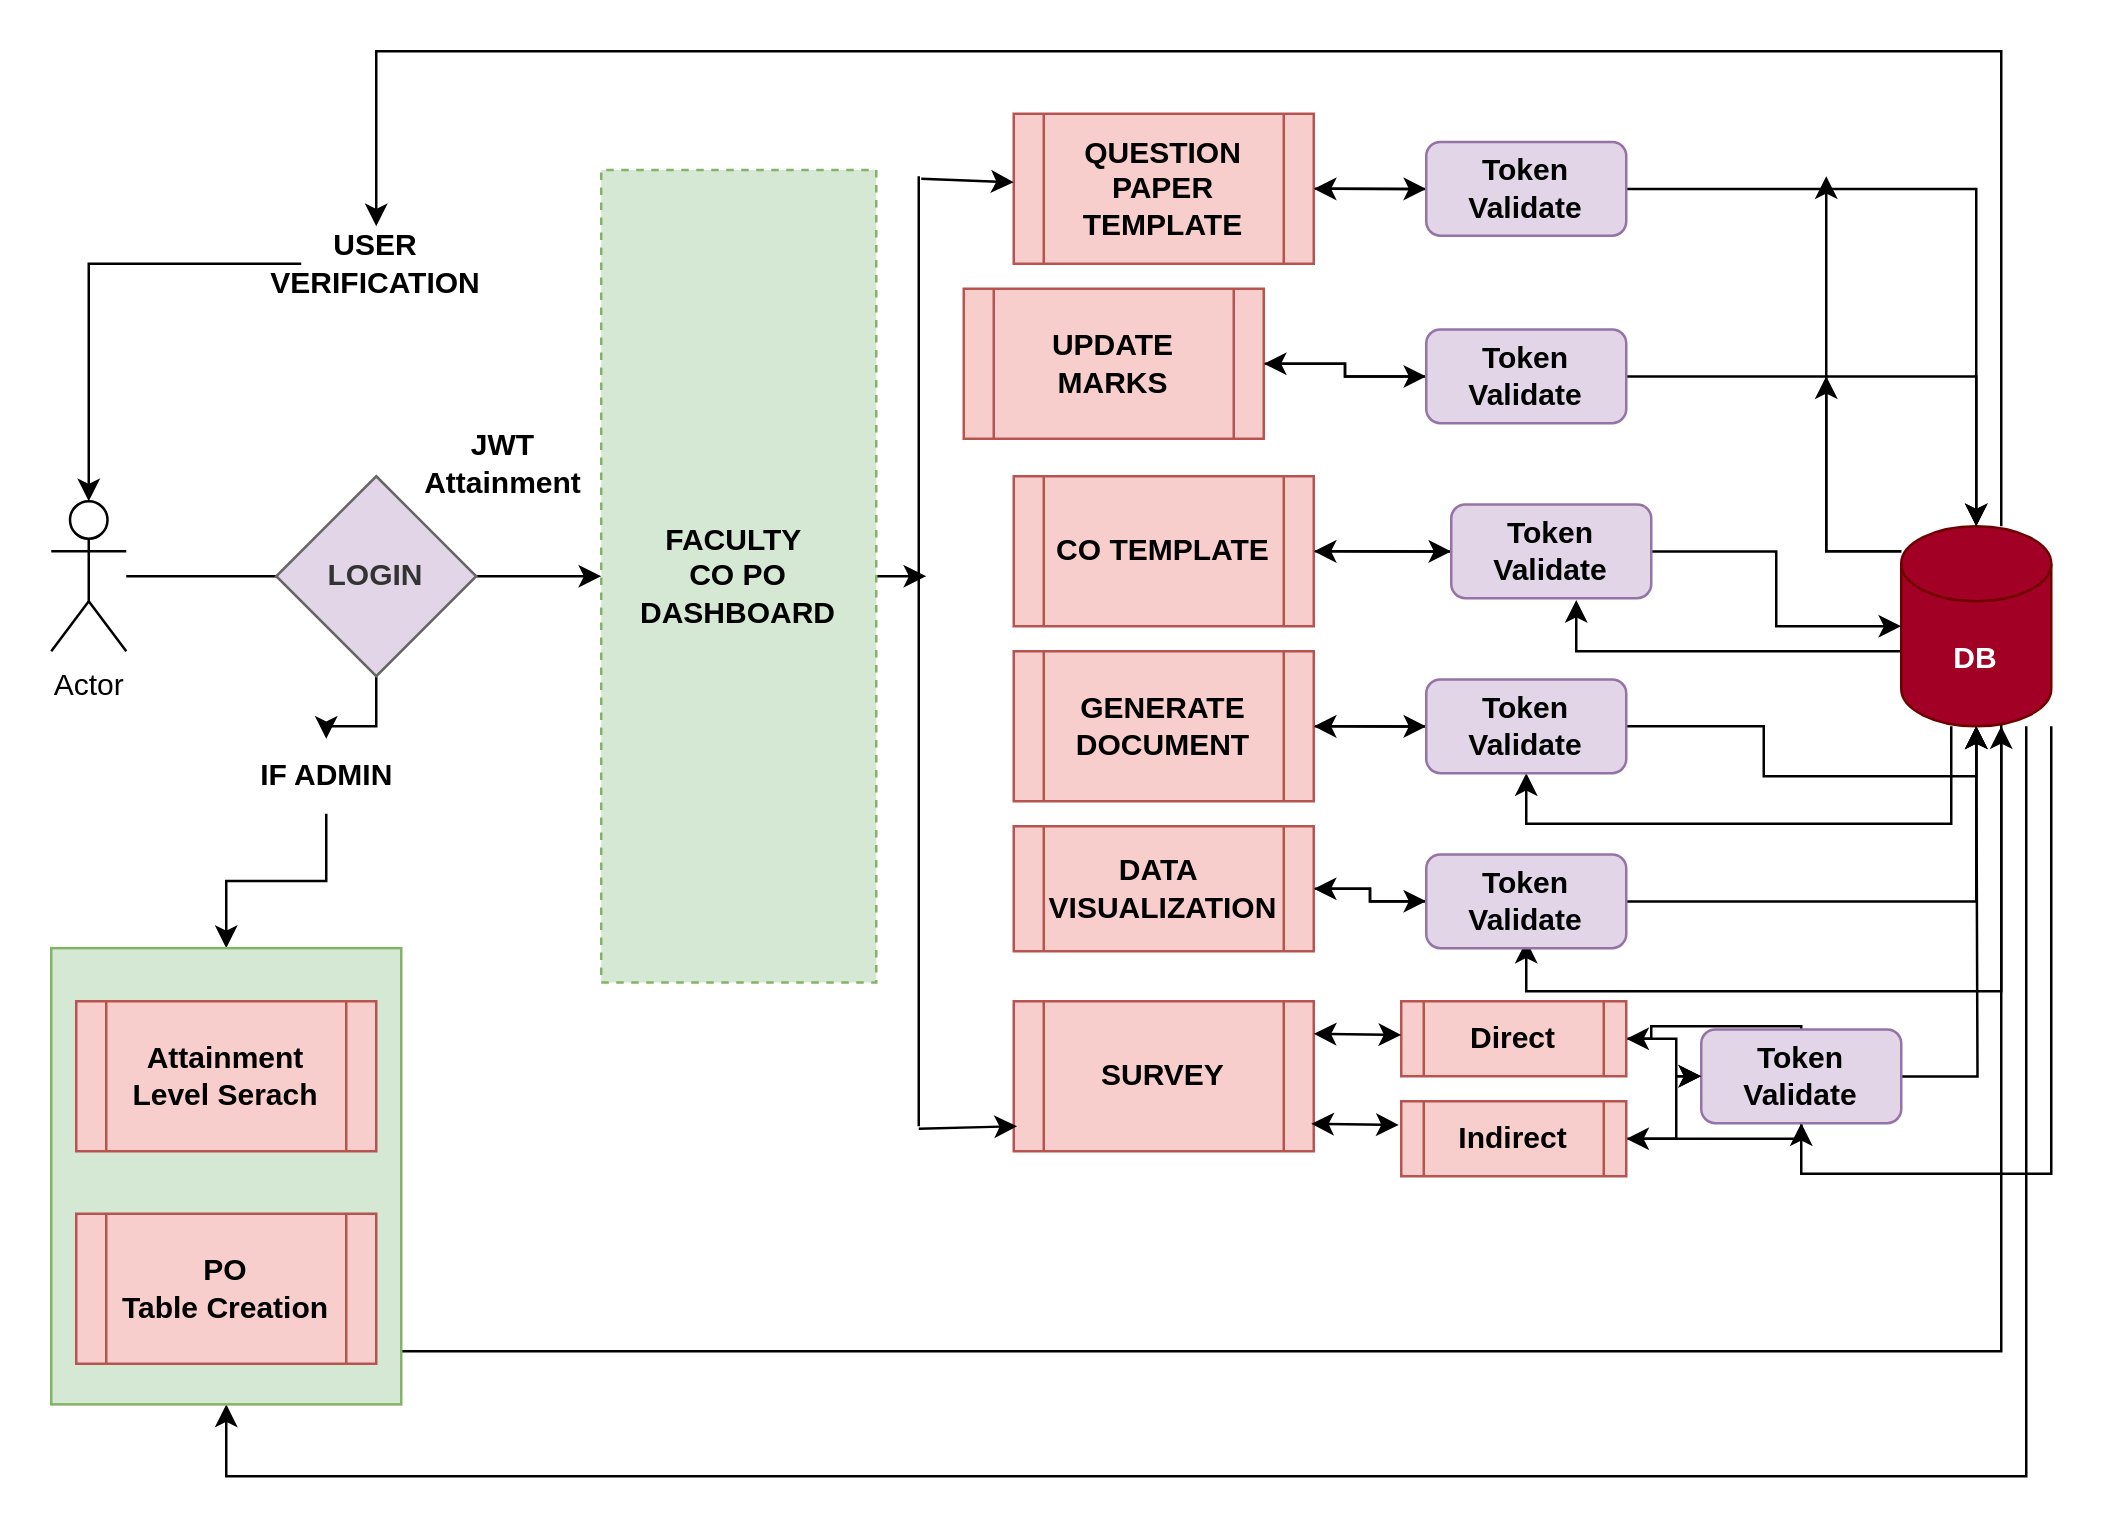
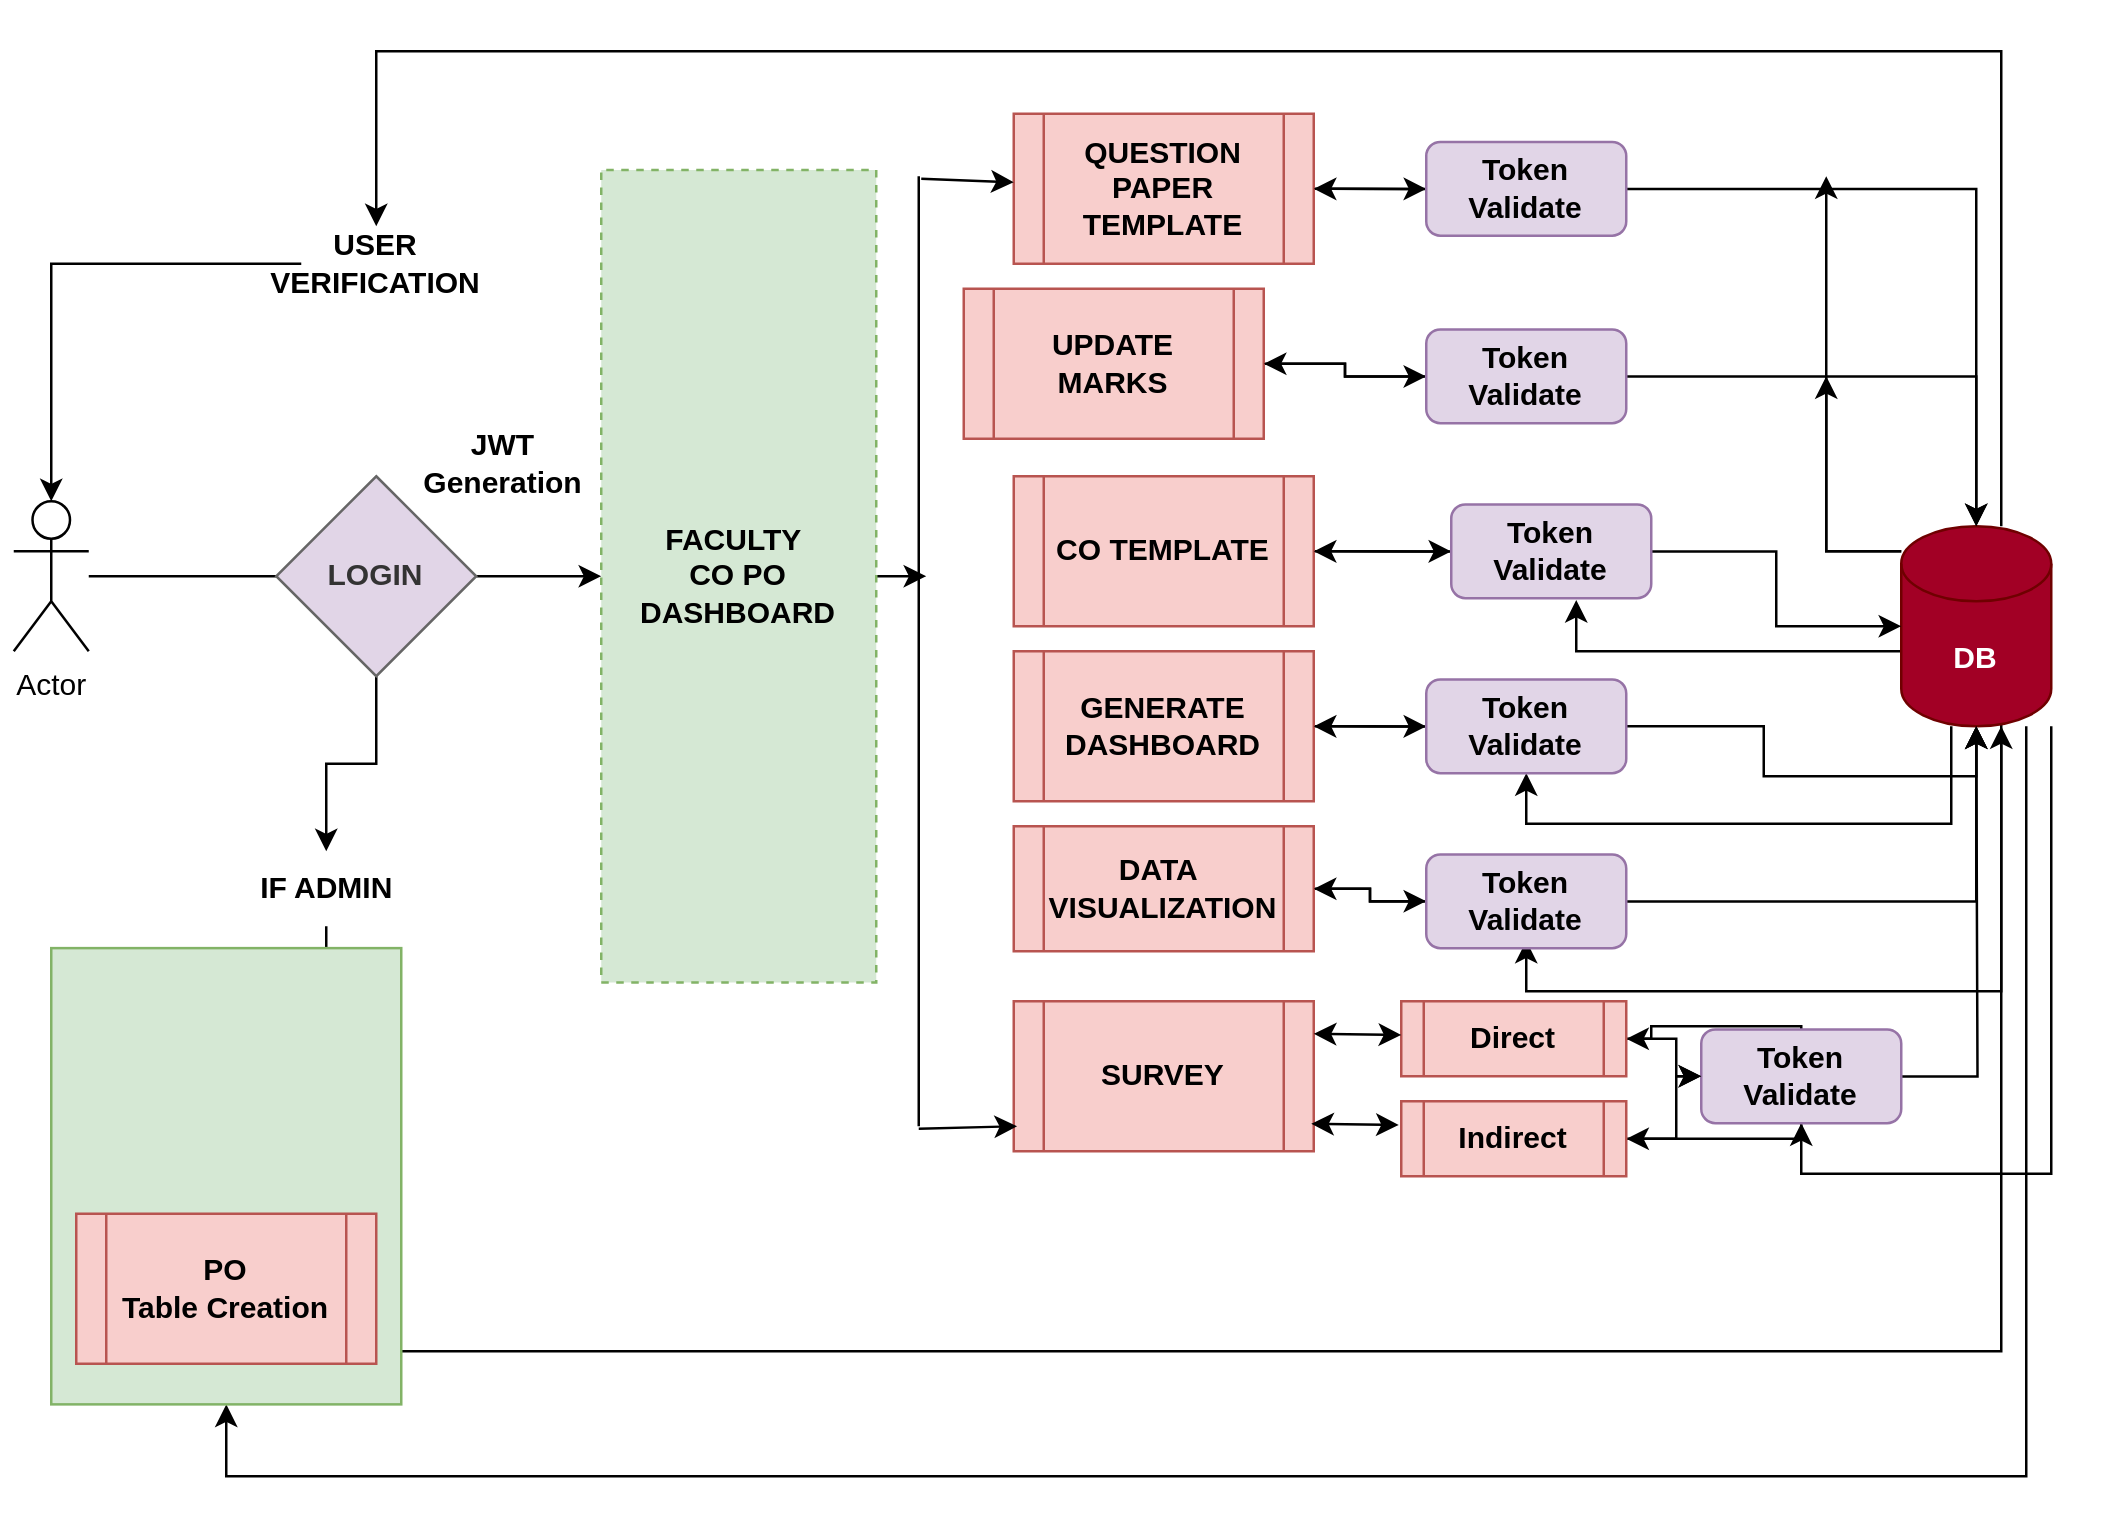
node "JWT Attainment": label "JWT Attainment" -> "JWT Generation"
node "Actor": moved (89, 576) -> (51, 576)
node "GENERATE DOCUMENT": label "GENERATE DOCUMENT" -> "GENERATE DASHBOARD"
node "IF ADMIN": moved (326, 776) -> (326, 889)
node "Attainment Level Serach": removed
